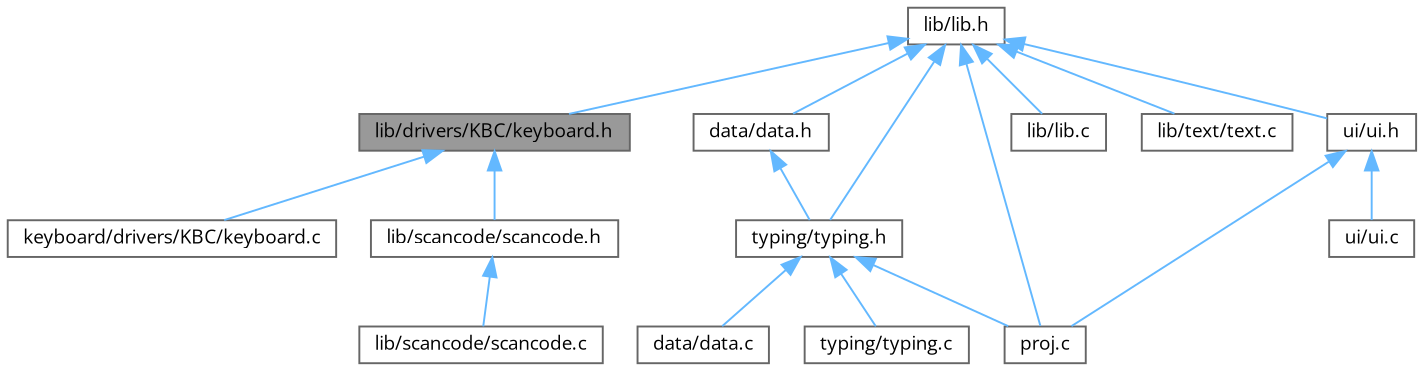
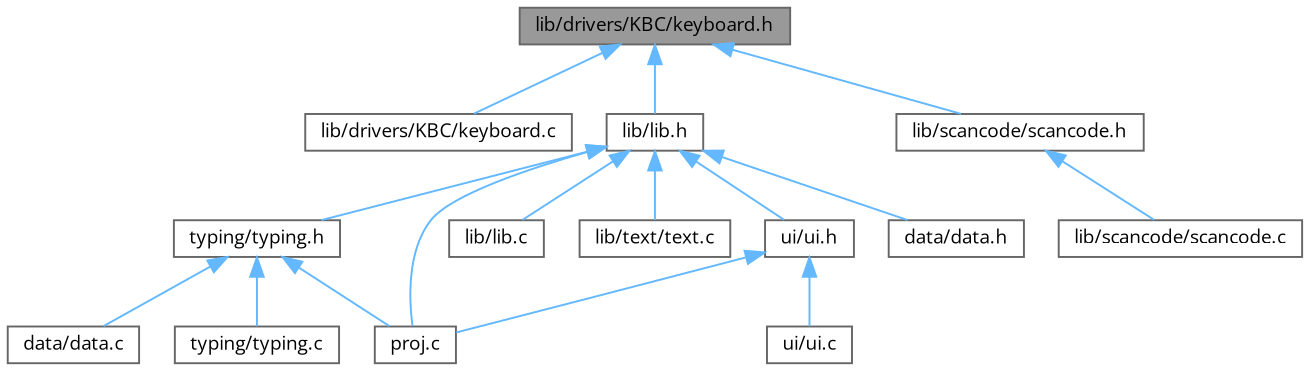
edge "lib/drivers/KBC/keyboard.h" -> "lib/lib.h": reversed
edge "typing/typing.h" -> "data/data.h": removed
node "keyboard/drivers/KBC/keyboard.c": label "keyboard/drivers/KBC/keyboard.c" -> "lib/drivers/KBC/keyboard.c"
